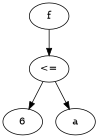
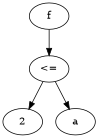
node "6": label "6" -> "2"
